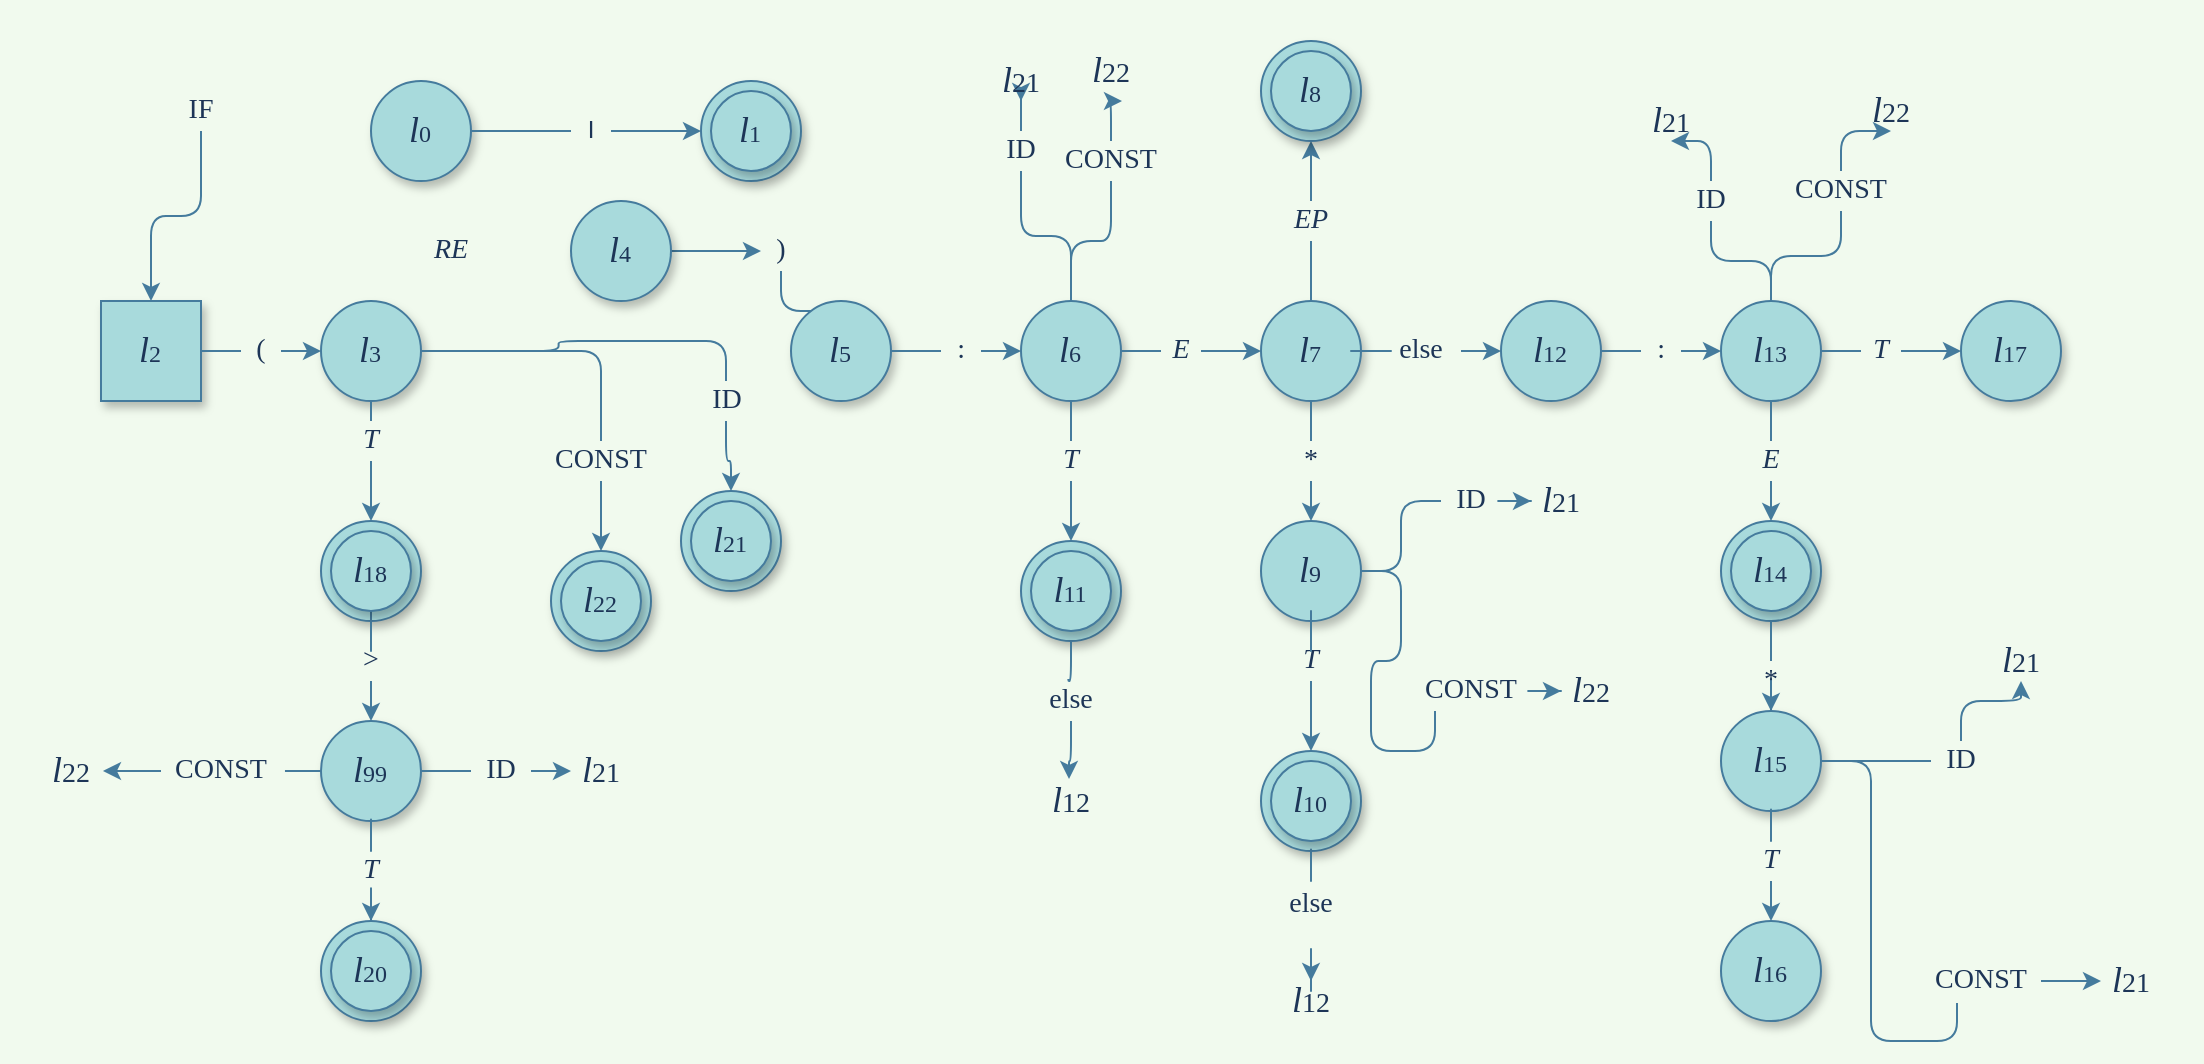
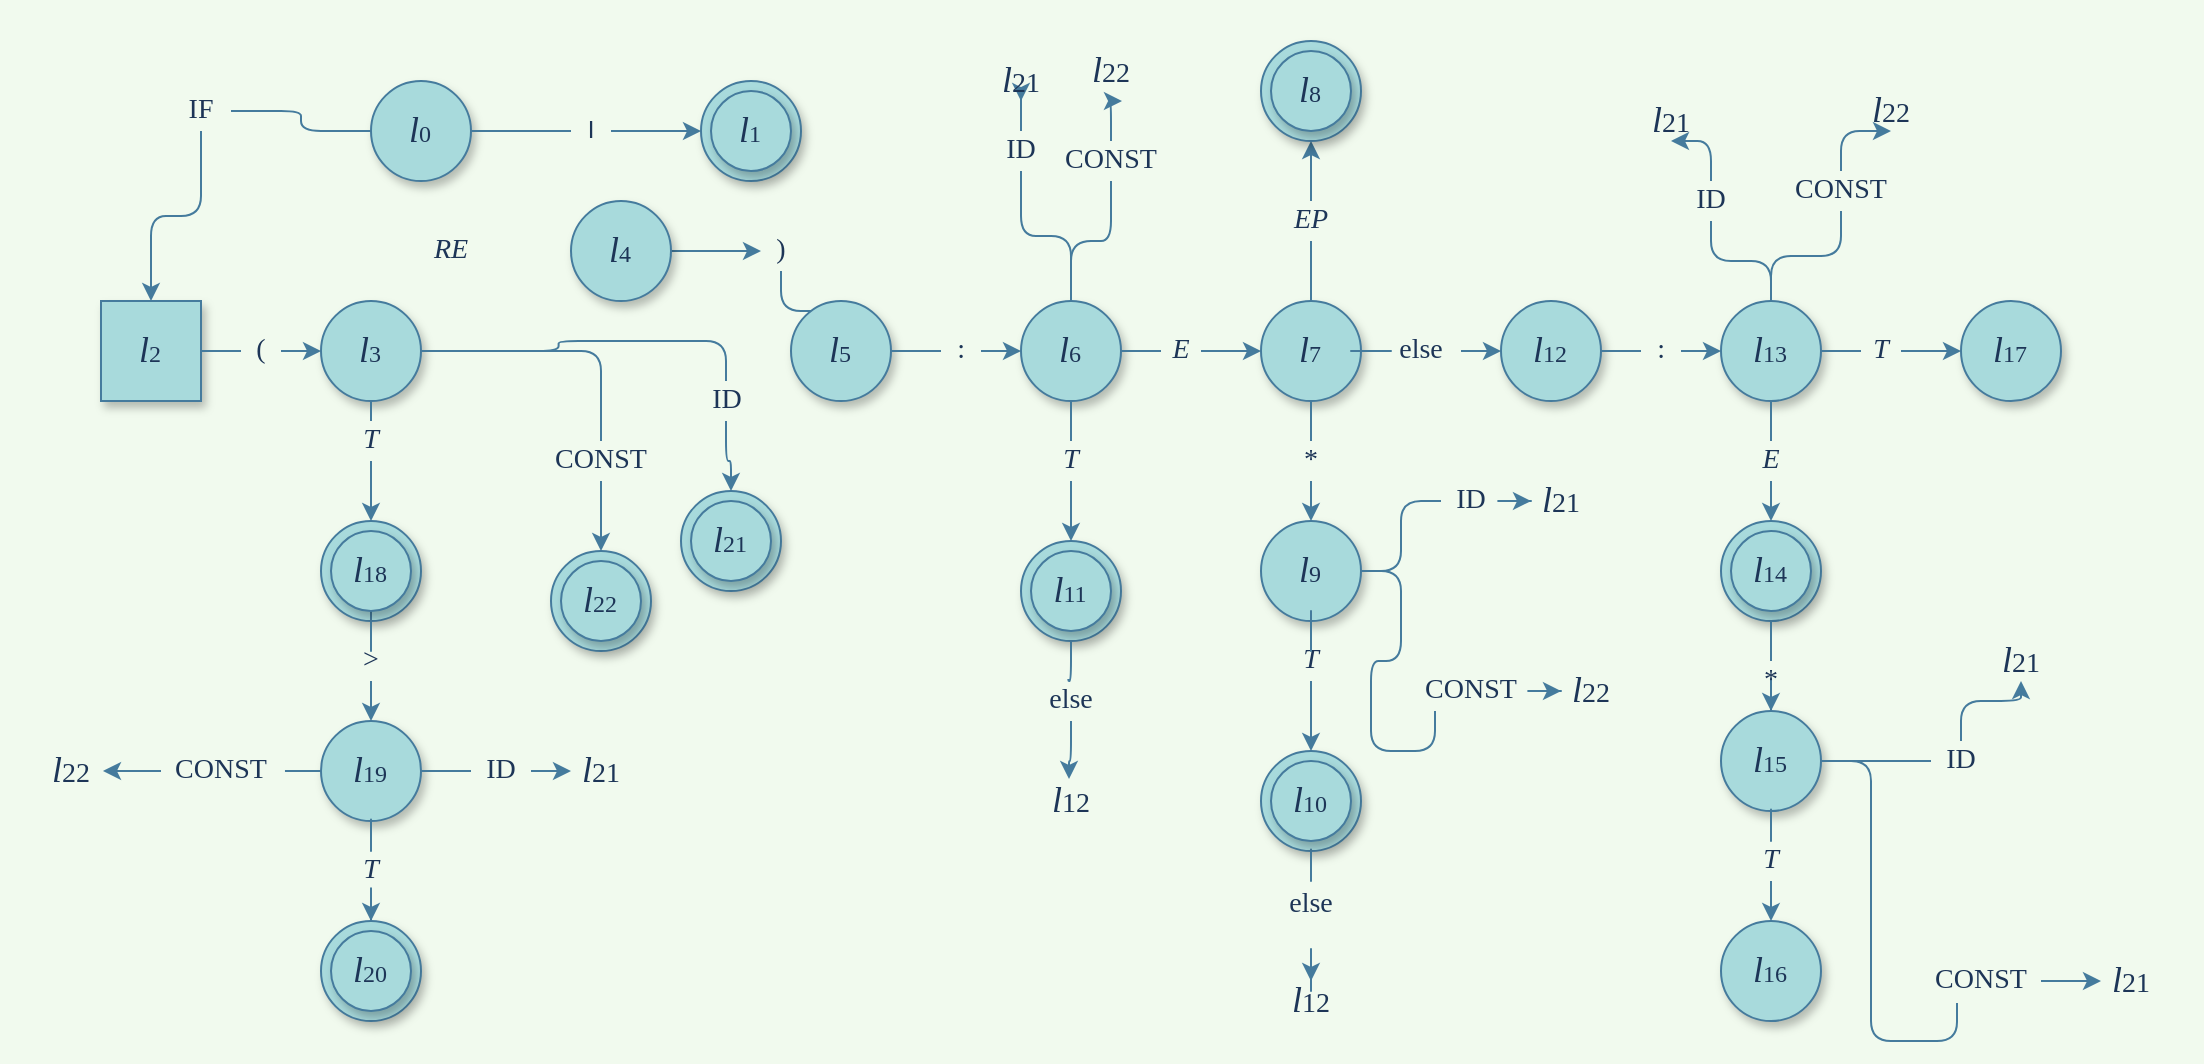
edge "IF" -- "l0": added
node "l99": label "l99" -> "l19"
